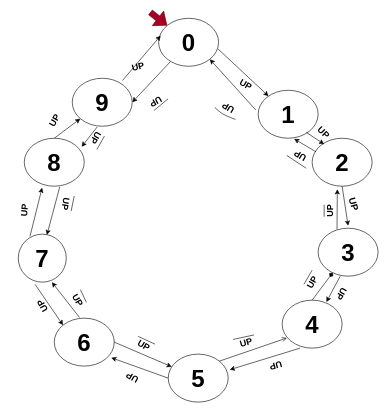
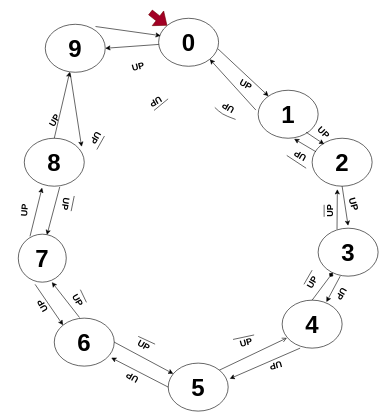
node "9": moved (102, 102) -> (75, 48)
node "5": moved (198, 378) -> (198, 387)
